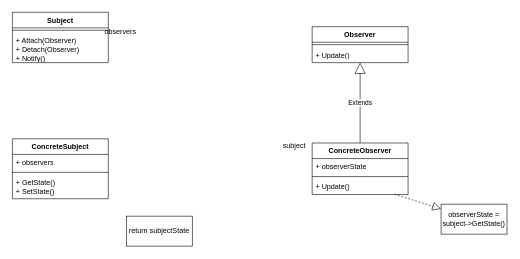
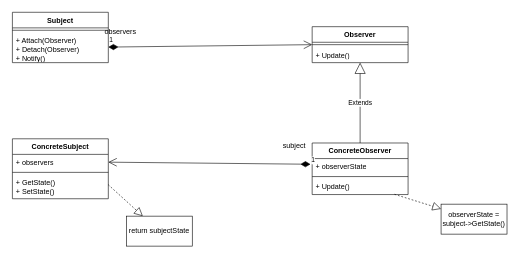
edge "Observer" -- "+ Attach(Observer) + Detach(Observer) + Notify()": added, label "1"
edge "+ observers" -- "+ observerState": added, label "1"
edge "+ GetState() + SetState()" -> "return subjectState": added
